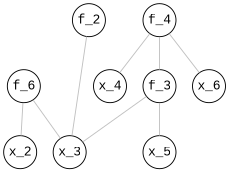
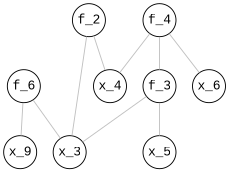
edge "f_2" -- "x_4": added
node "x_2": label "x_2" -> "x_9"
